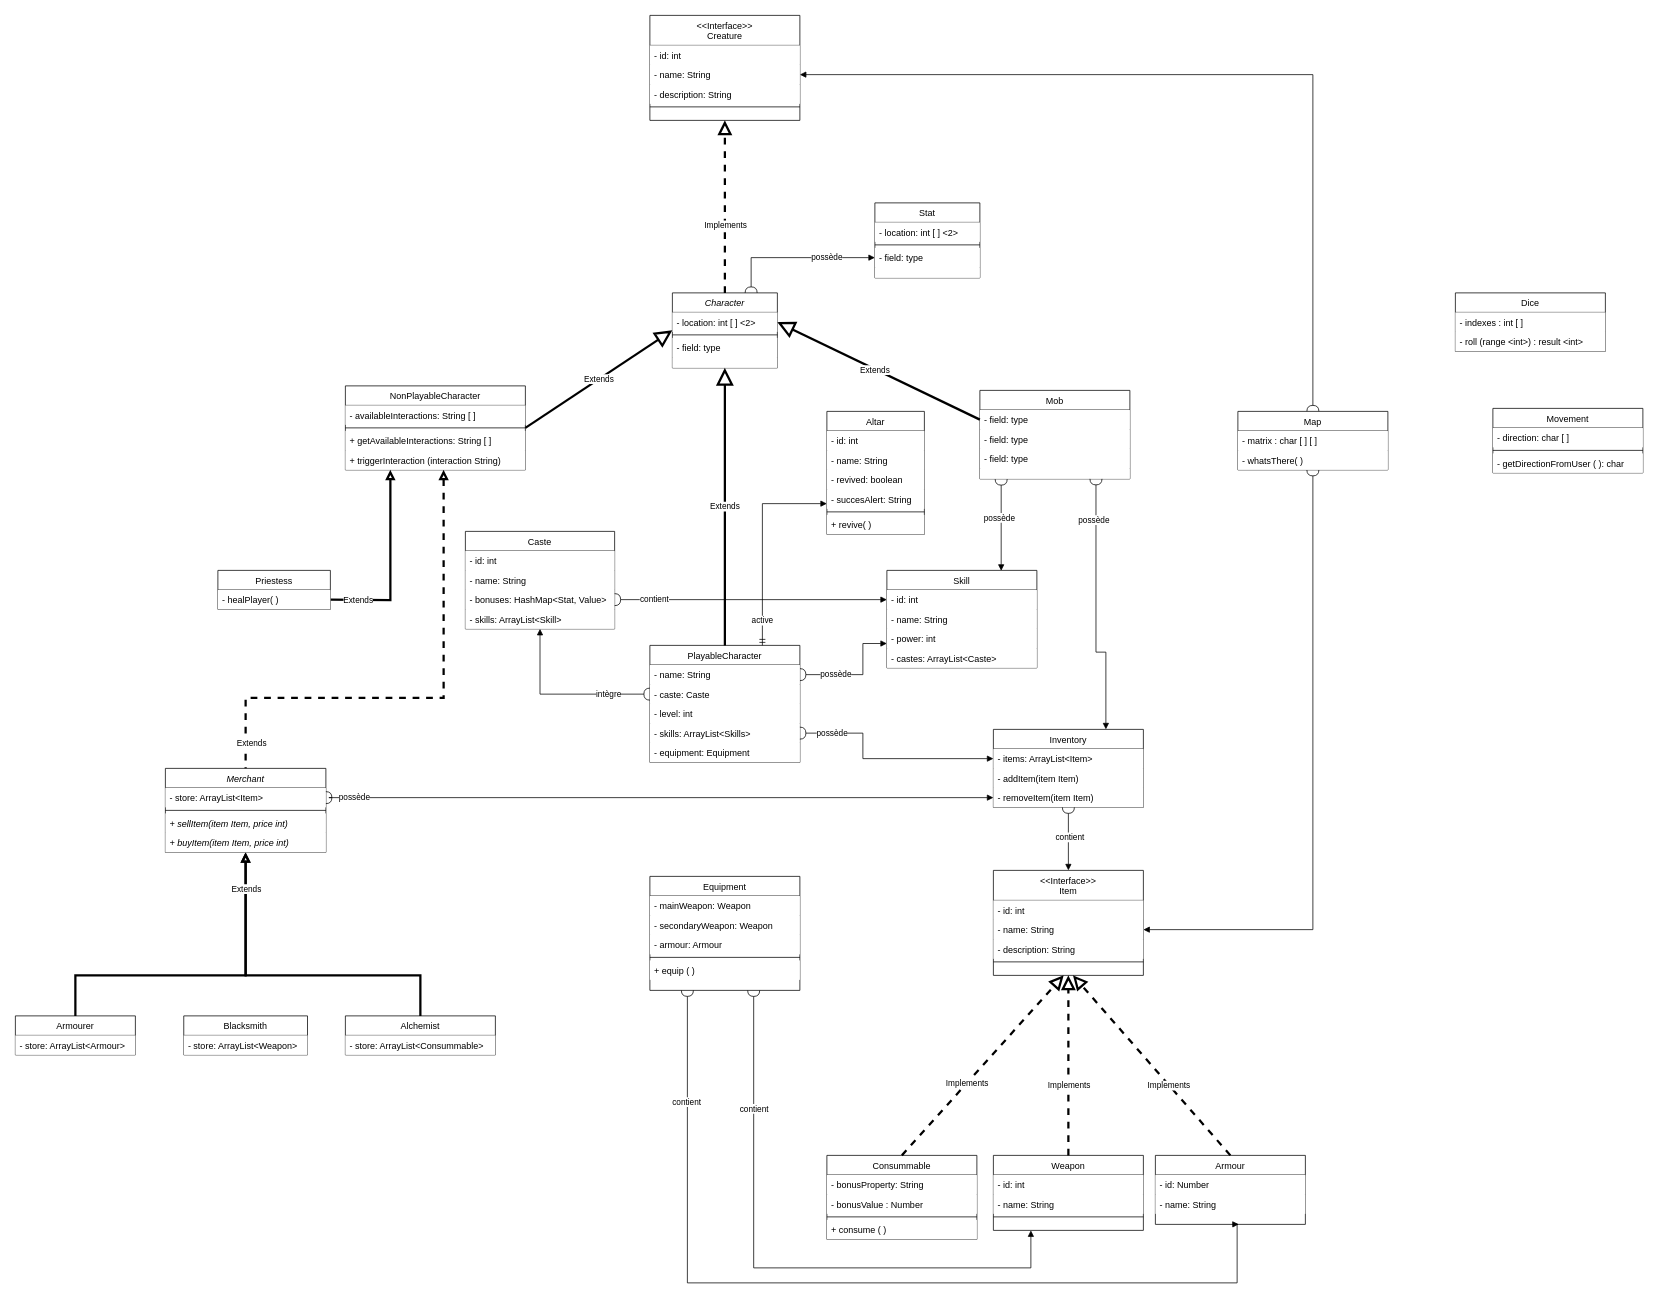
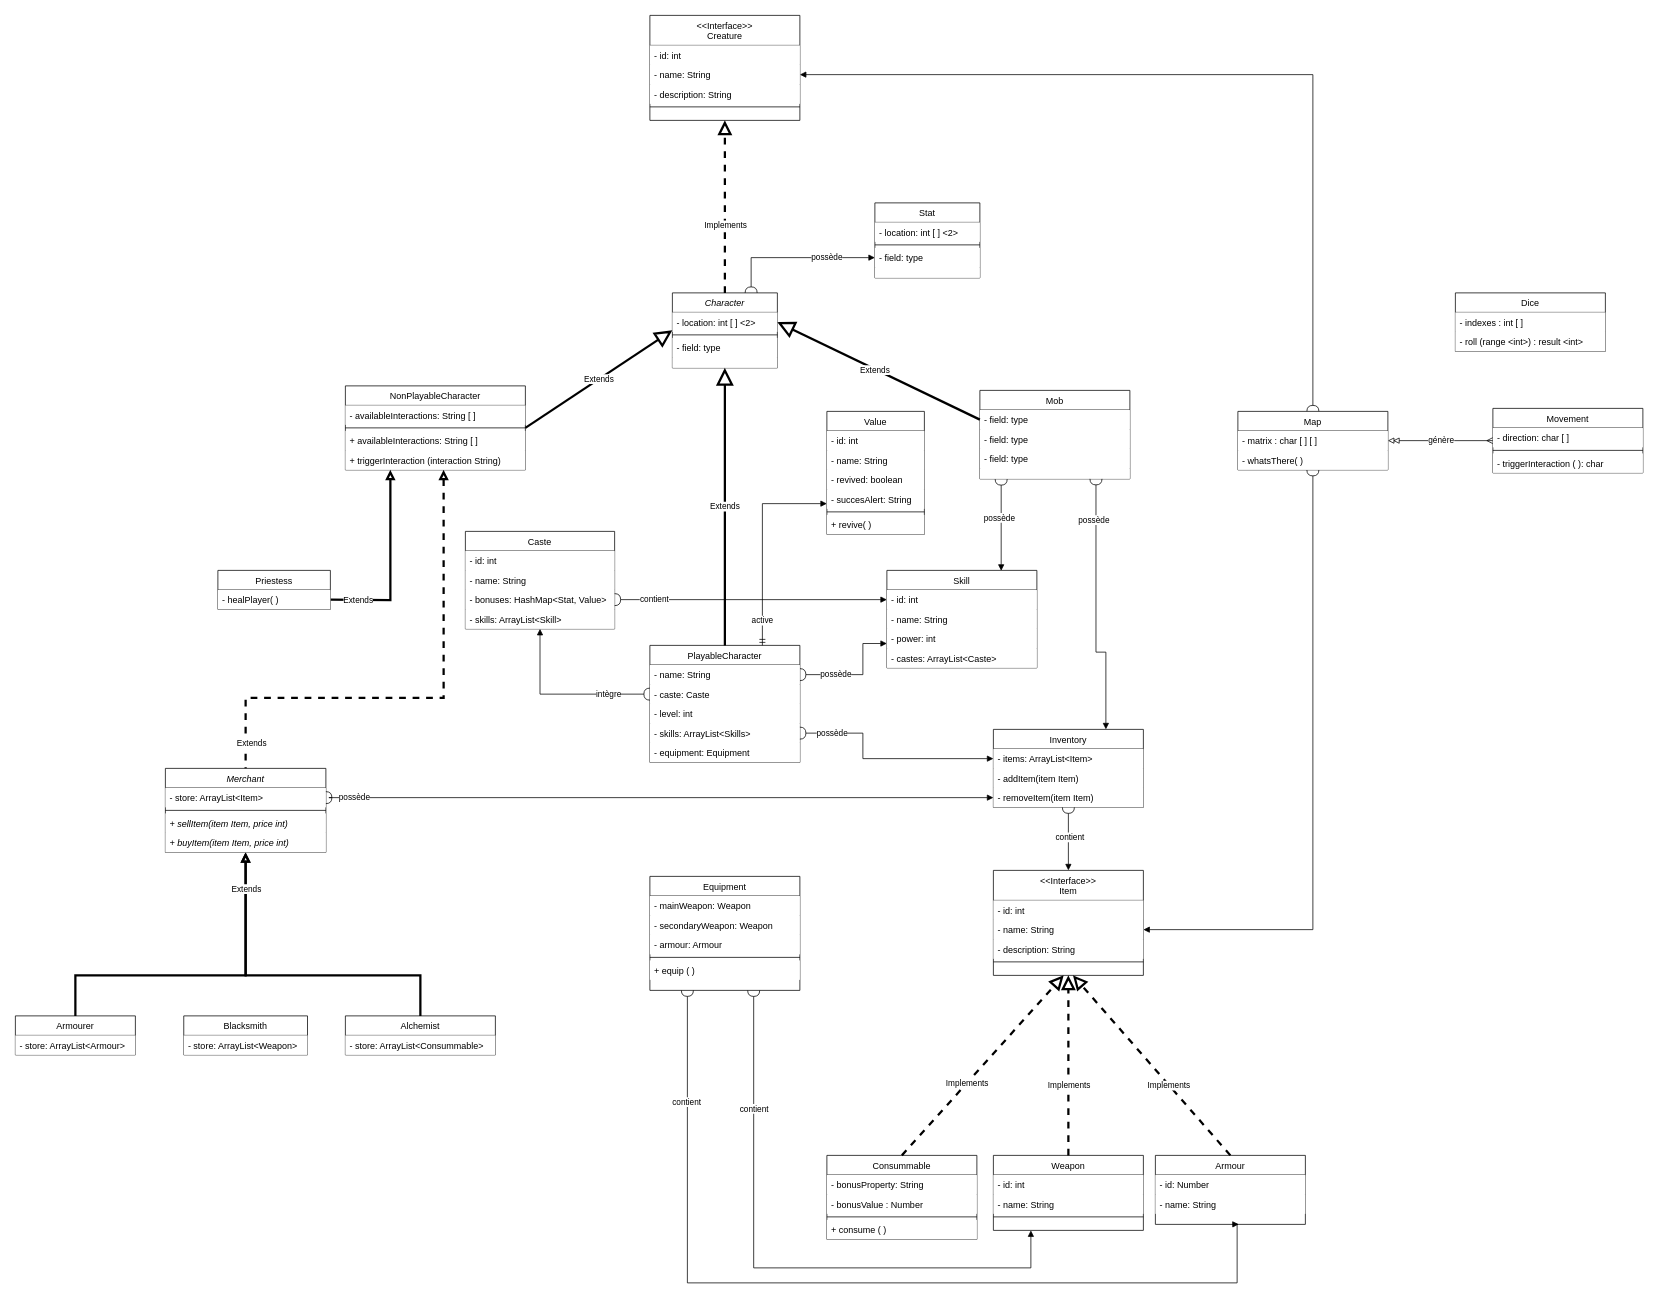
node "Altar": label "Altar" -> "Value"
node "+ getAvailableInteractions: String [ ]": label "+ getAvailableInteractions: String [ ]" -> "+ availableInteractions: String [ ]"
edge "- matrix : char [ ] [ ]" -- "Movement": added, label "génère"
node "- getDirectionFromUser ( ): char": label "- getDirectionFromUser ( ): char" -> "- triggerInteraction ( ): char"
